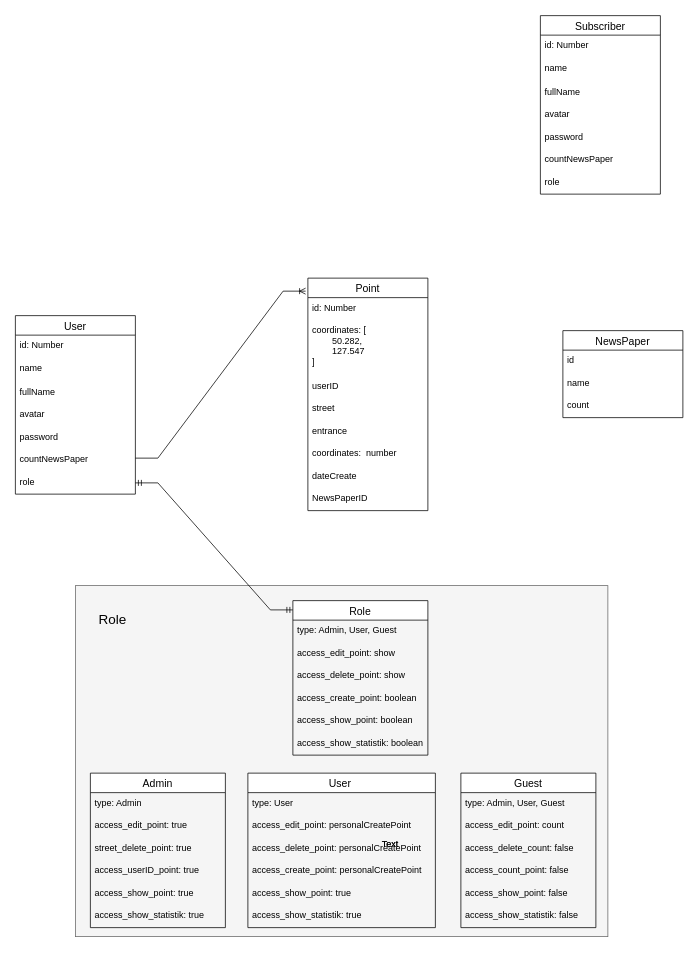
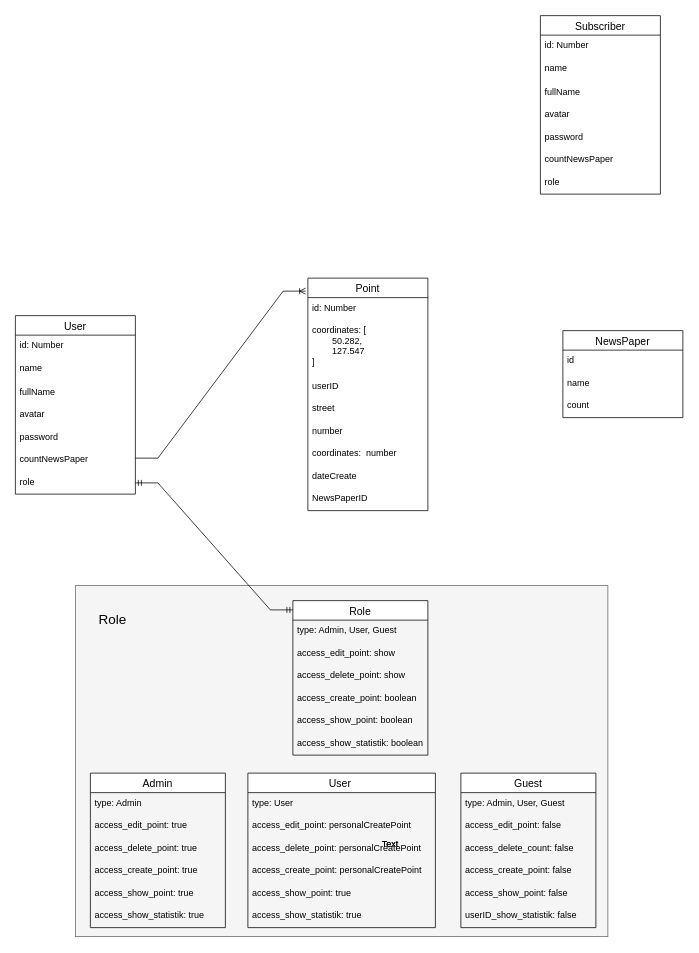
node "entrance": label "entrance" -> "number"
node "access_edit_point: count": label "access_edit_point: count" -> "access_edit_point: false"
node "street_delete_point: true": label "street_delete_point: true" -> "access_delete_point: true"
node "access_userID_point: true": label "access_userID_point: true" -> "access_create_point: true"
node "access_count_point: false": label "access_count_point: false" -> "access_create_point: false"
node "access_show_statistik: false": label "access_show_statistik: false" -> "userID_show_statistik: false"
